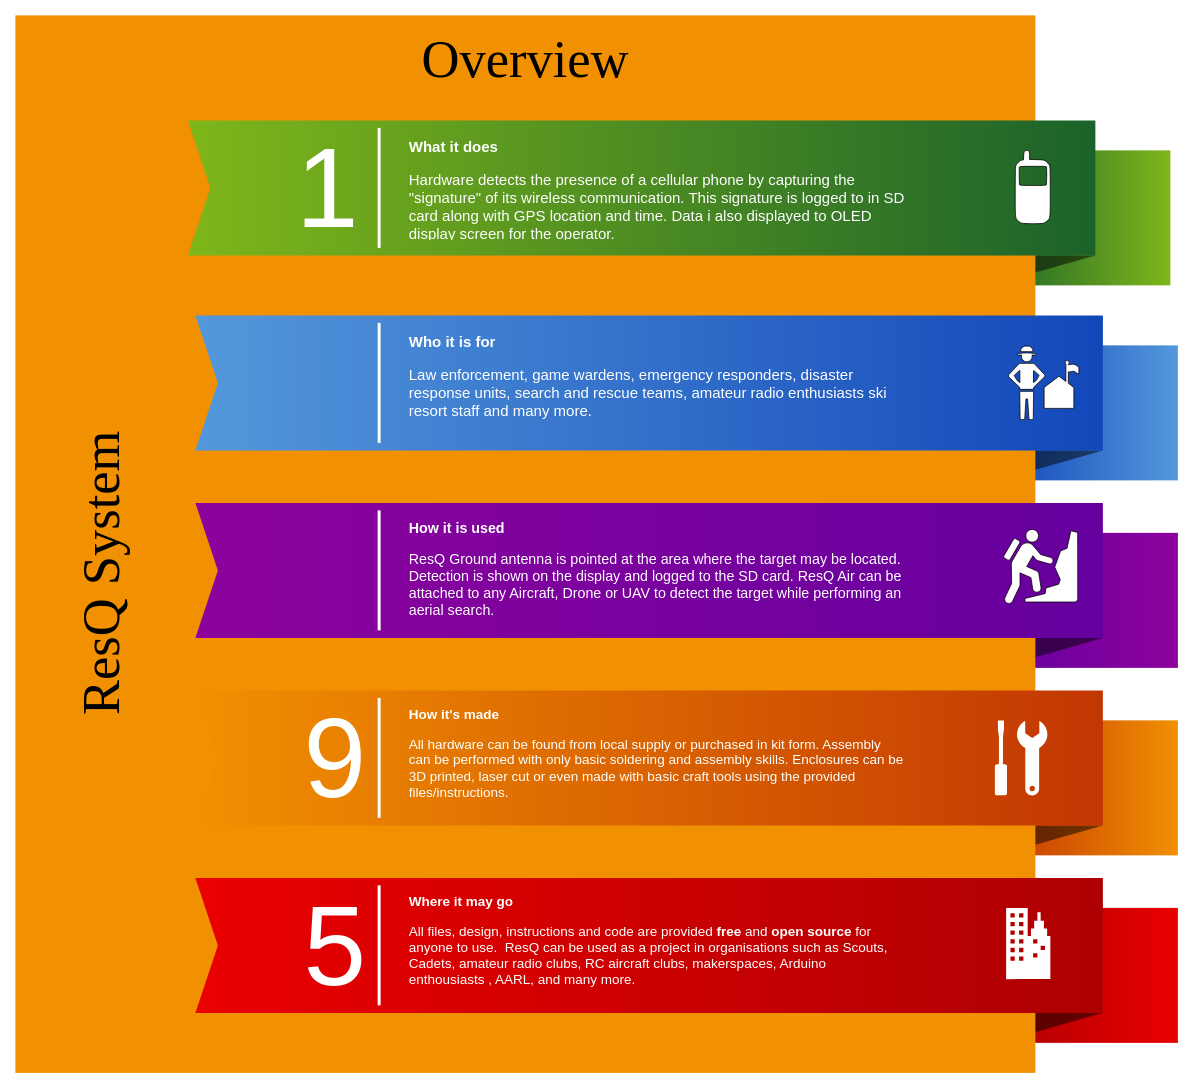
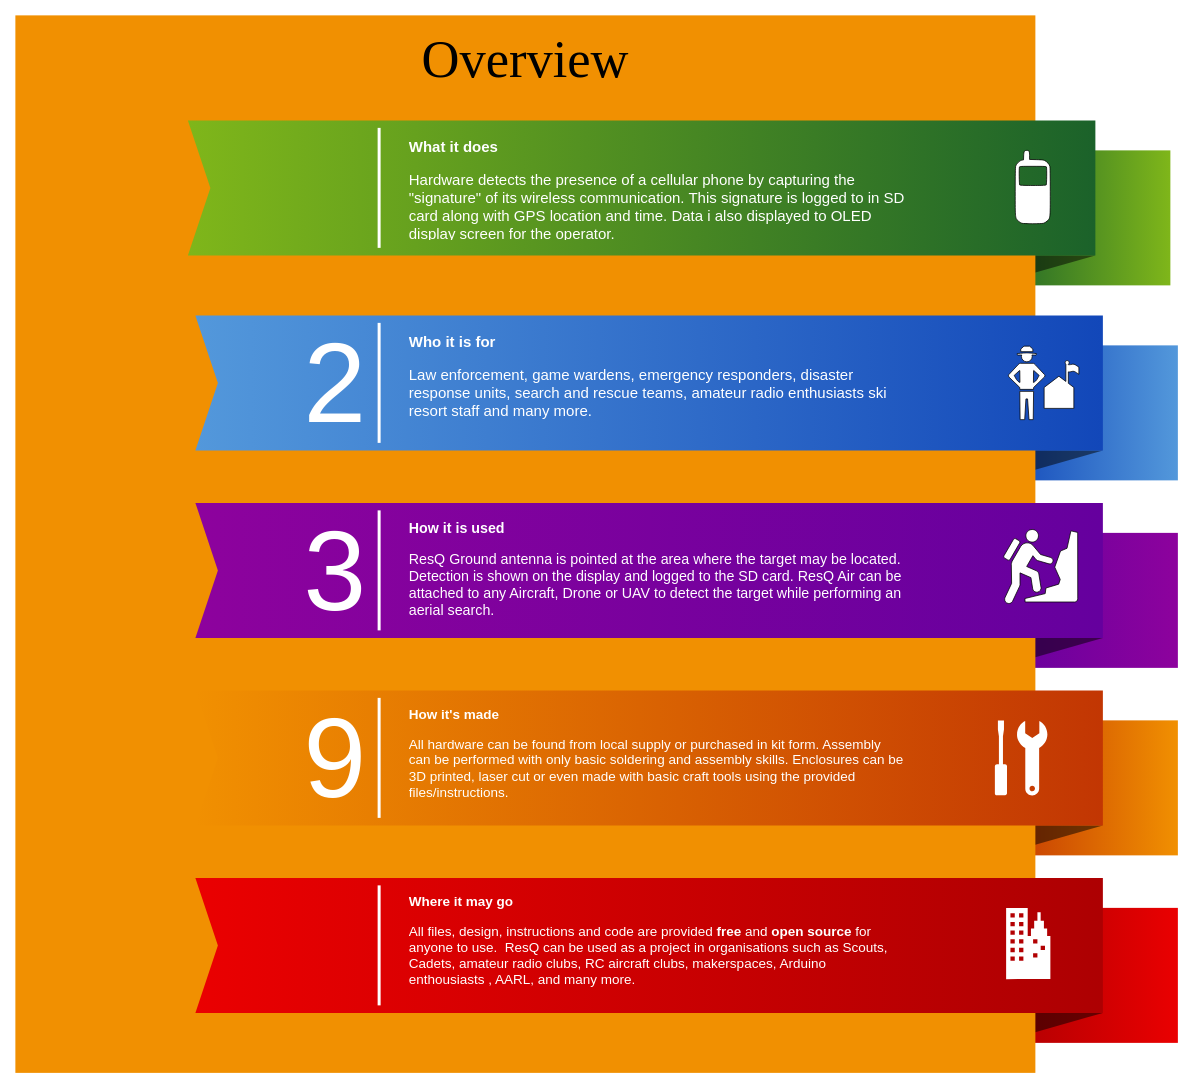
node "1": removed
node "2": added
node "ResQ System": removed
node "3": added
node "5": removed
